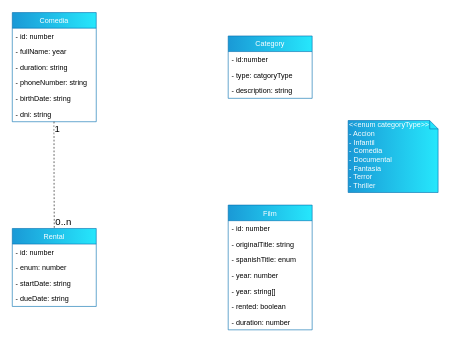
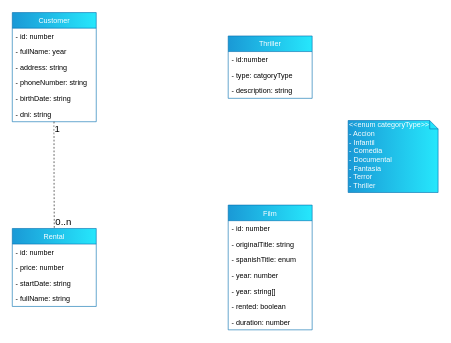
node "Comedia": label "Comedia" -> "Customer"
node "Category": label "Category" -> "Thriller"
node "- duration: string": label "- duration: string" -> "- address: string"
node "- enum: number": label "- enum: number" -> "- price: number"
node "- dueDate: string": label "- dueDate: string" -> "- fullName: string"
